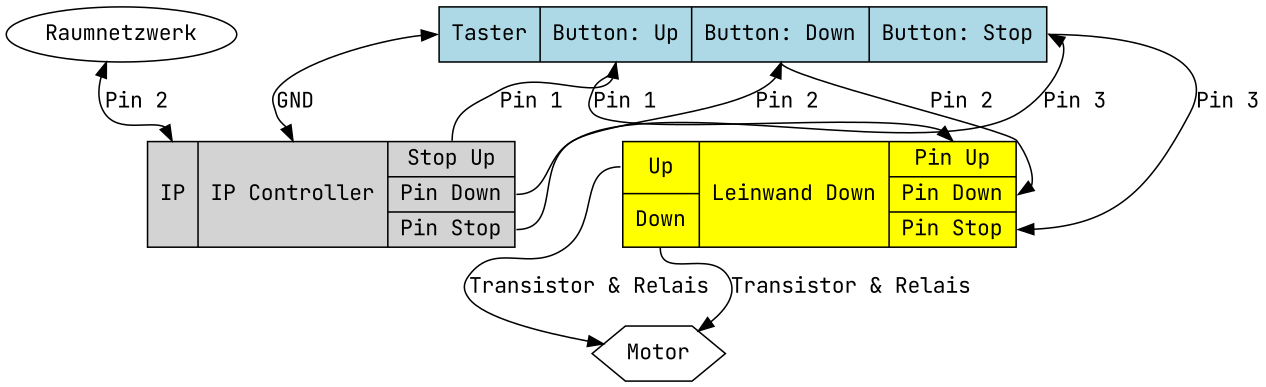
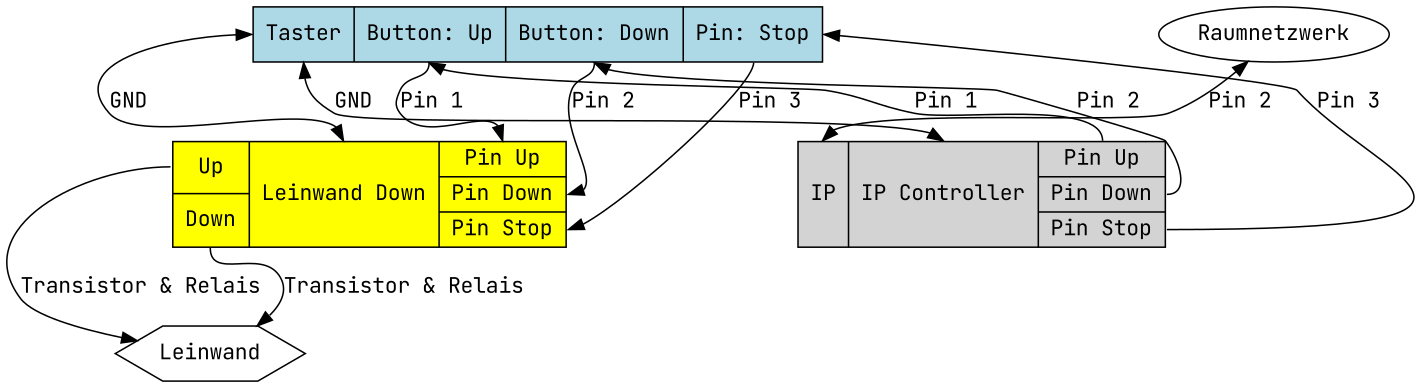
node "Taster": text "Button: Stop" -> "Pin: Stop"
edge "Taster" -- "Up": added, label "GND"
node "IP": text "Stop Up" -> "Pin Up"
node "Motor": label "Motor" -> "Leinwand"
